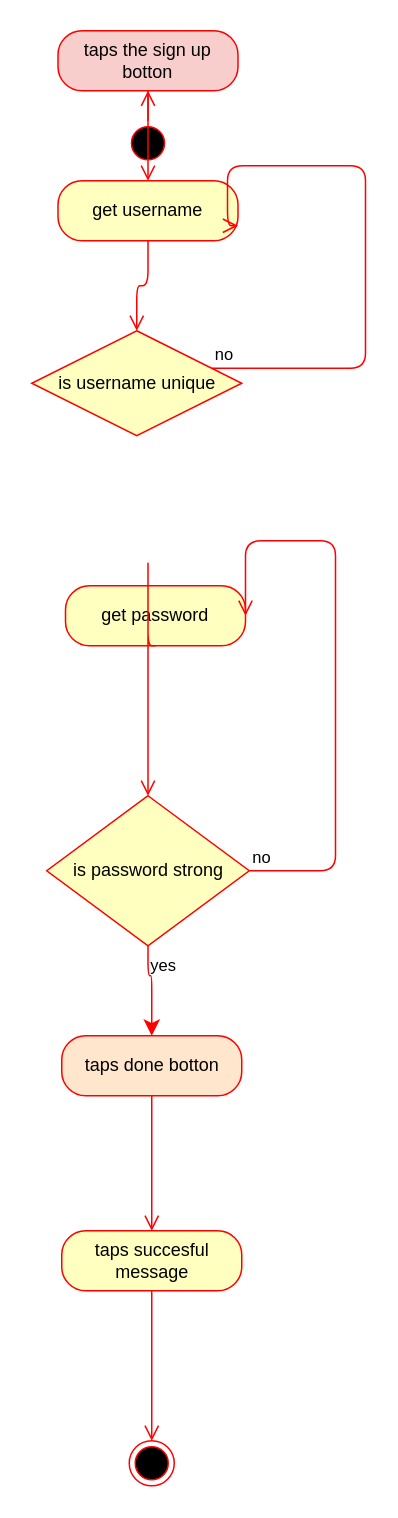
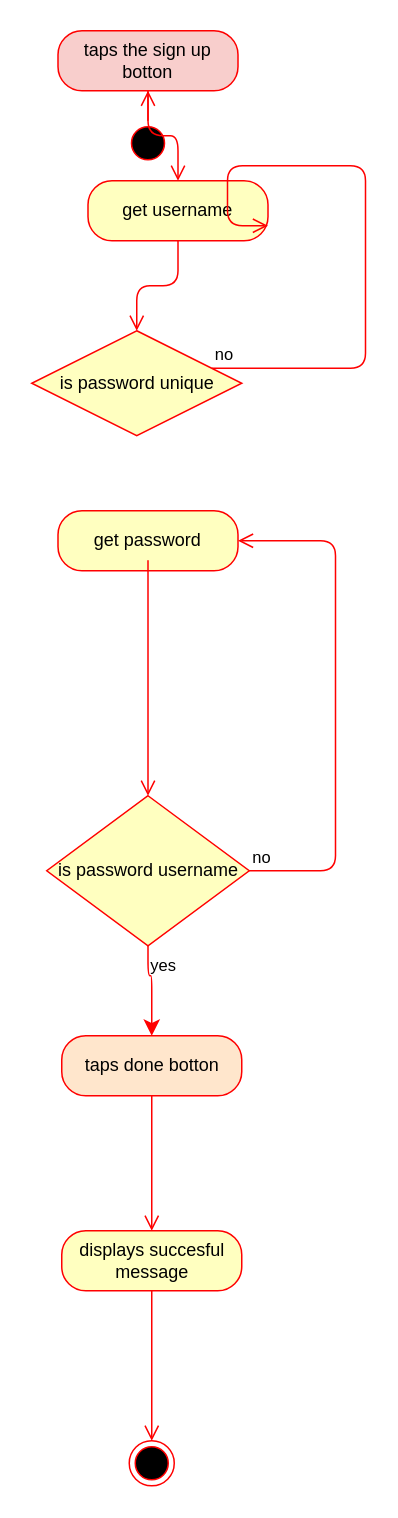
node "get username": moved (148, 211) -> (178, 211)
node "is username unique": label "is username unique" -> "is password unique"
node "get password": moved (155, 616) -> (148, 541)
node "is password strong": label "is password strong" -> "is password username"
node "taps succesful message": label "taps succesful message" -> "displays succesful message"
